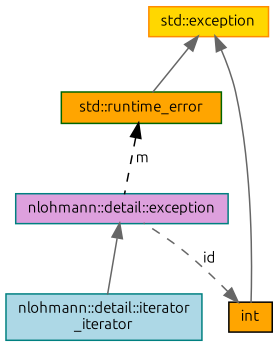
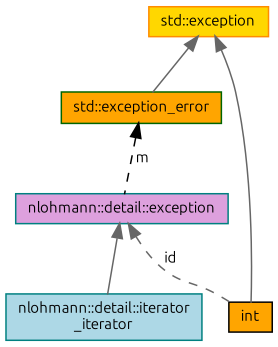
node "std::runtime_error": label "std::runtime_error" -> "std::exception_error"
edge "nlohmann::detail::exception" -> "int": reversed
